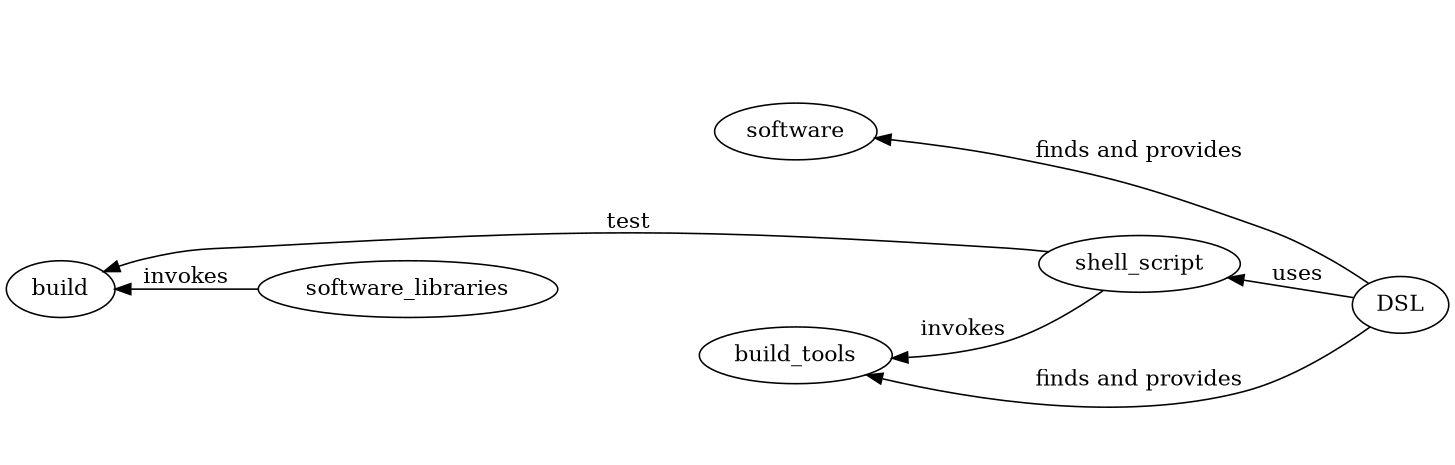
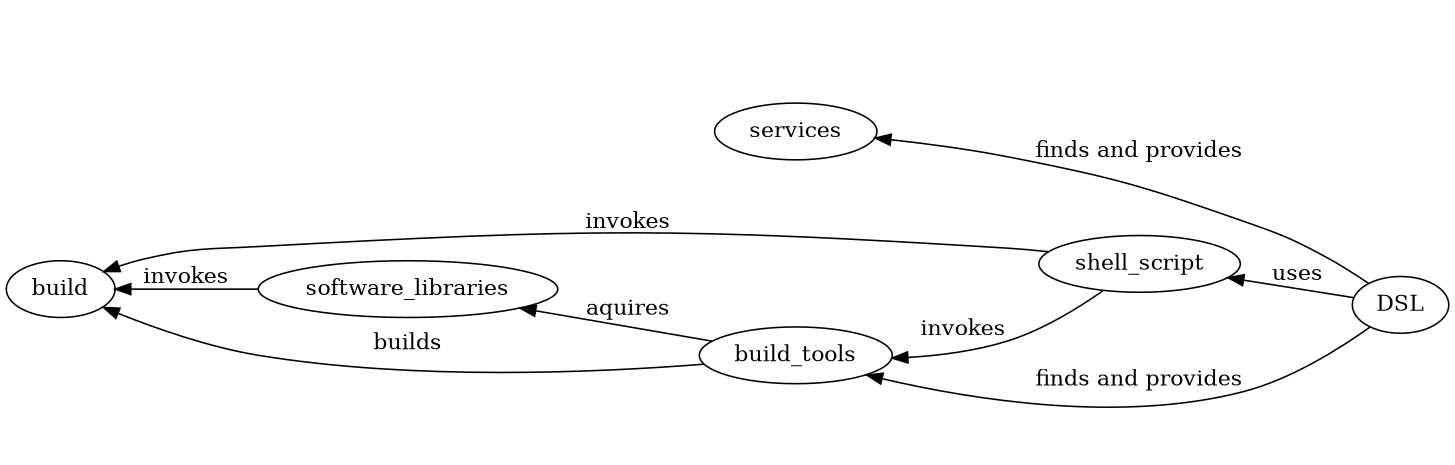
node "software": label "software" -> "services"
edge "shell_script" -> "build": label "test" -> "invokes"
edge "build_tools" -> "software_libraries": added, label "aquires"
edge "build_tools" -> "build": added, label "builds"
